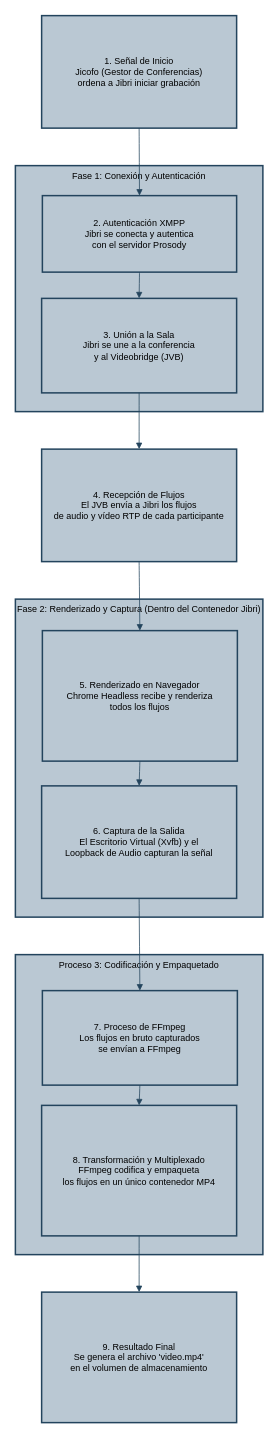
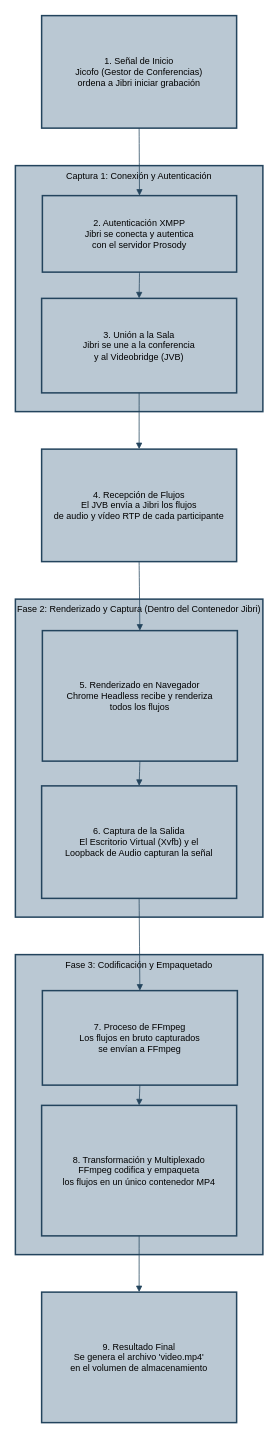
node "Fase 1: Conexión y Autenticación": label "Fase 1: Conexión y Autenticación" -> "Captura 1: Conexión y Autenticación"
node "Proceso 3: Codificación y Empaquetado": label "Proceso 3: Codificación y Empaquetado" -> "Fase 3: Codificación y Empaquetado"
